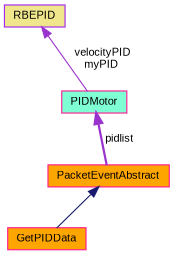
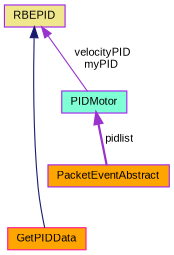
node "PIDMotor": color deeppink -> purple
node "PacketEventAbstract": color deeppink -> purple
edge "GetPIDData" -> "PacketEventAbstract": now "GetPIDData" -> "RBEPID"
